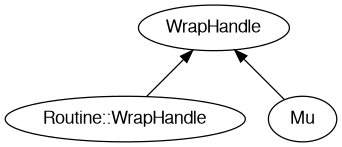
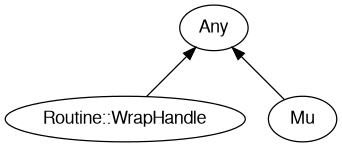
node "WrapHandle": label "WrapHandle" -> "Any"
